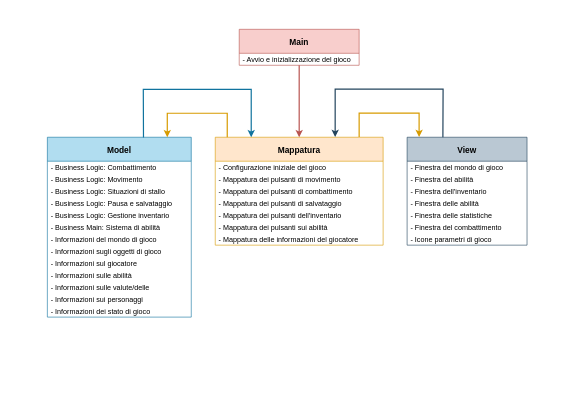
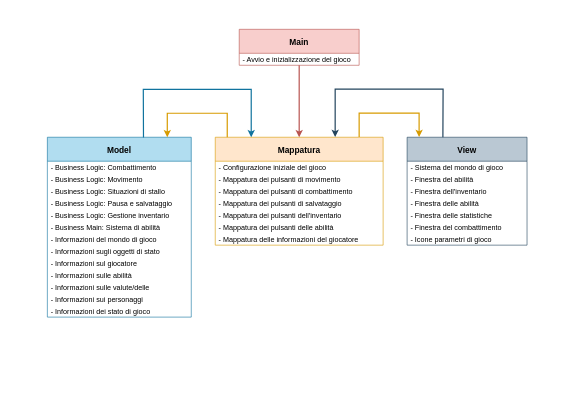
node "- Finestra del mondo di gioco": label "- Finestra del mondo di gioco" -> "- Sistema del mondo di gioco"
node "- Mappatura dei pulsanti sui abilità": label "- Mappatura dei pulsanti sui abilità" -> "- Mappatura dei pulsanti delle abilità"
node "- Informazioni sugli oggetti di gioco": label "- Informazioni sugli oggetti di gioco" -> "- Informazioni sugli oggetti di stato"
